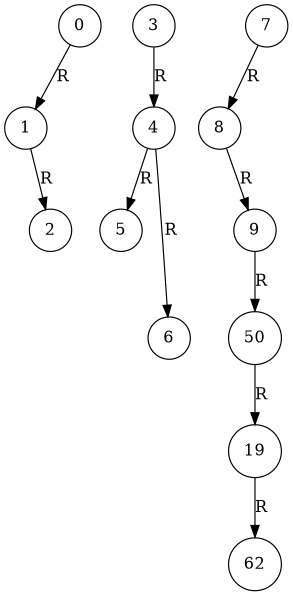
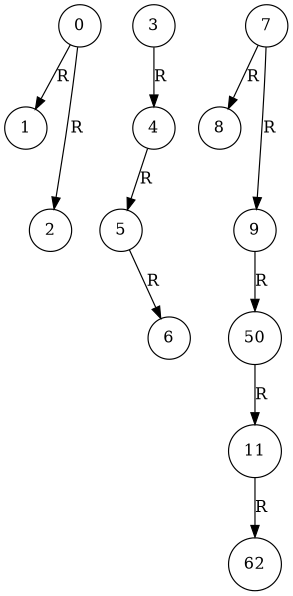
edge "1" -> "2": now "0" -> "2"
edge "8" -> "9": now "7" -> "9"
edge "4" -> "6": now "5" -> "6"
node "19": label "19" -> "11"
